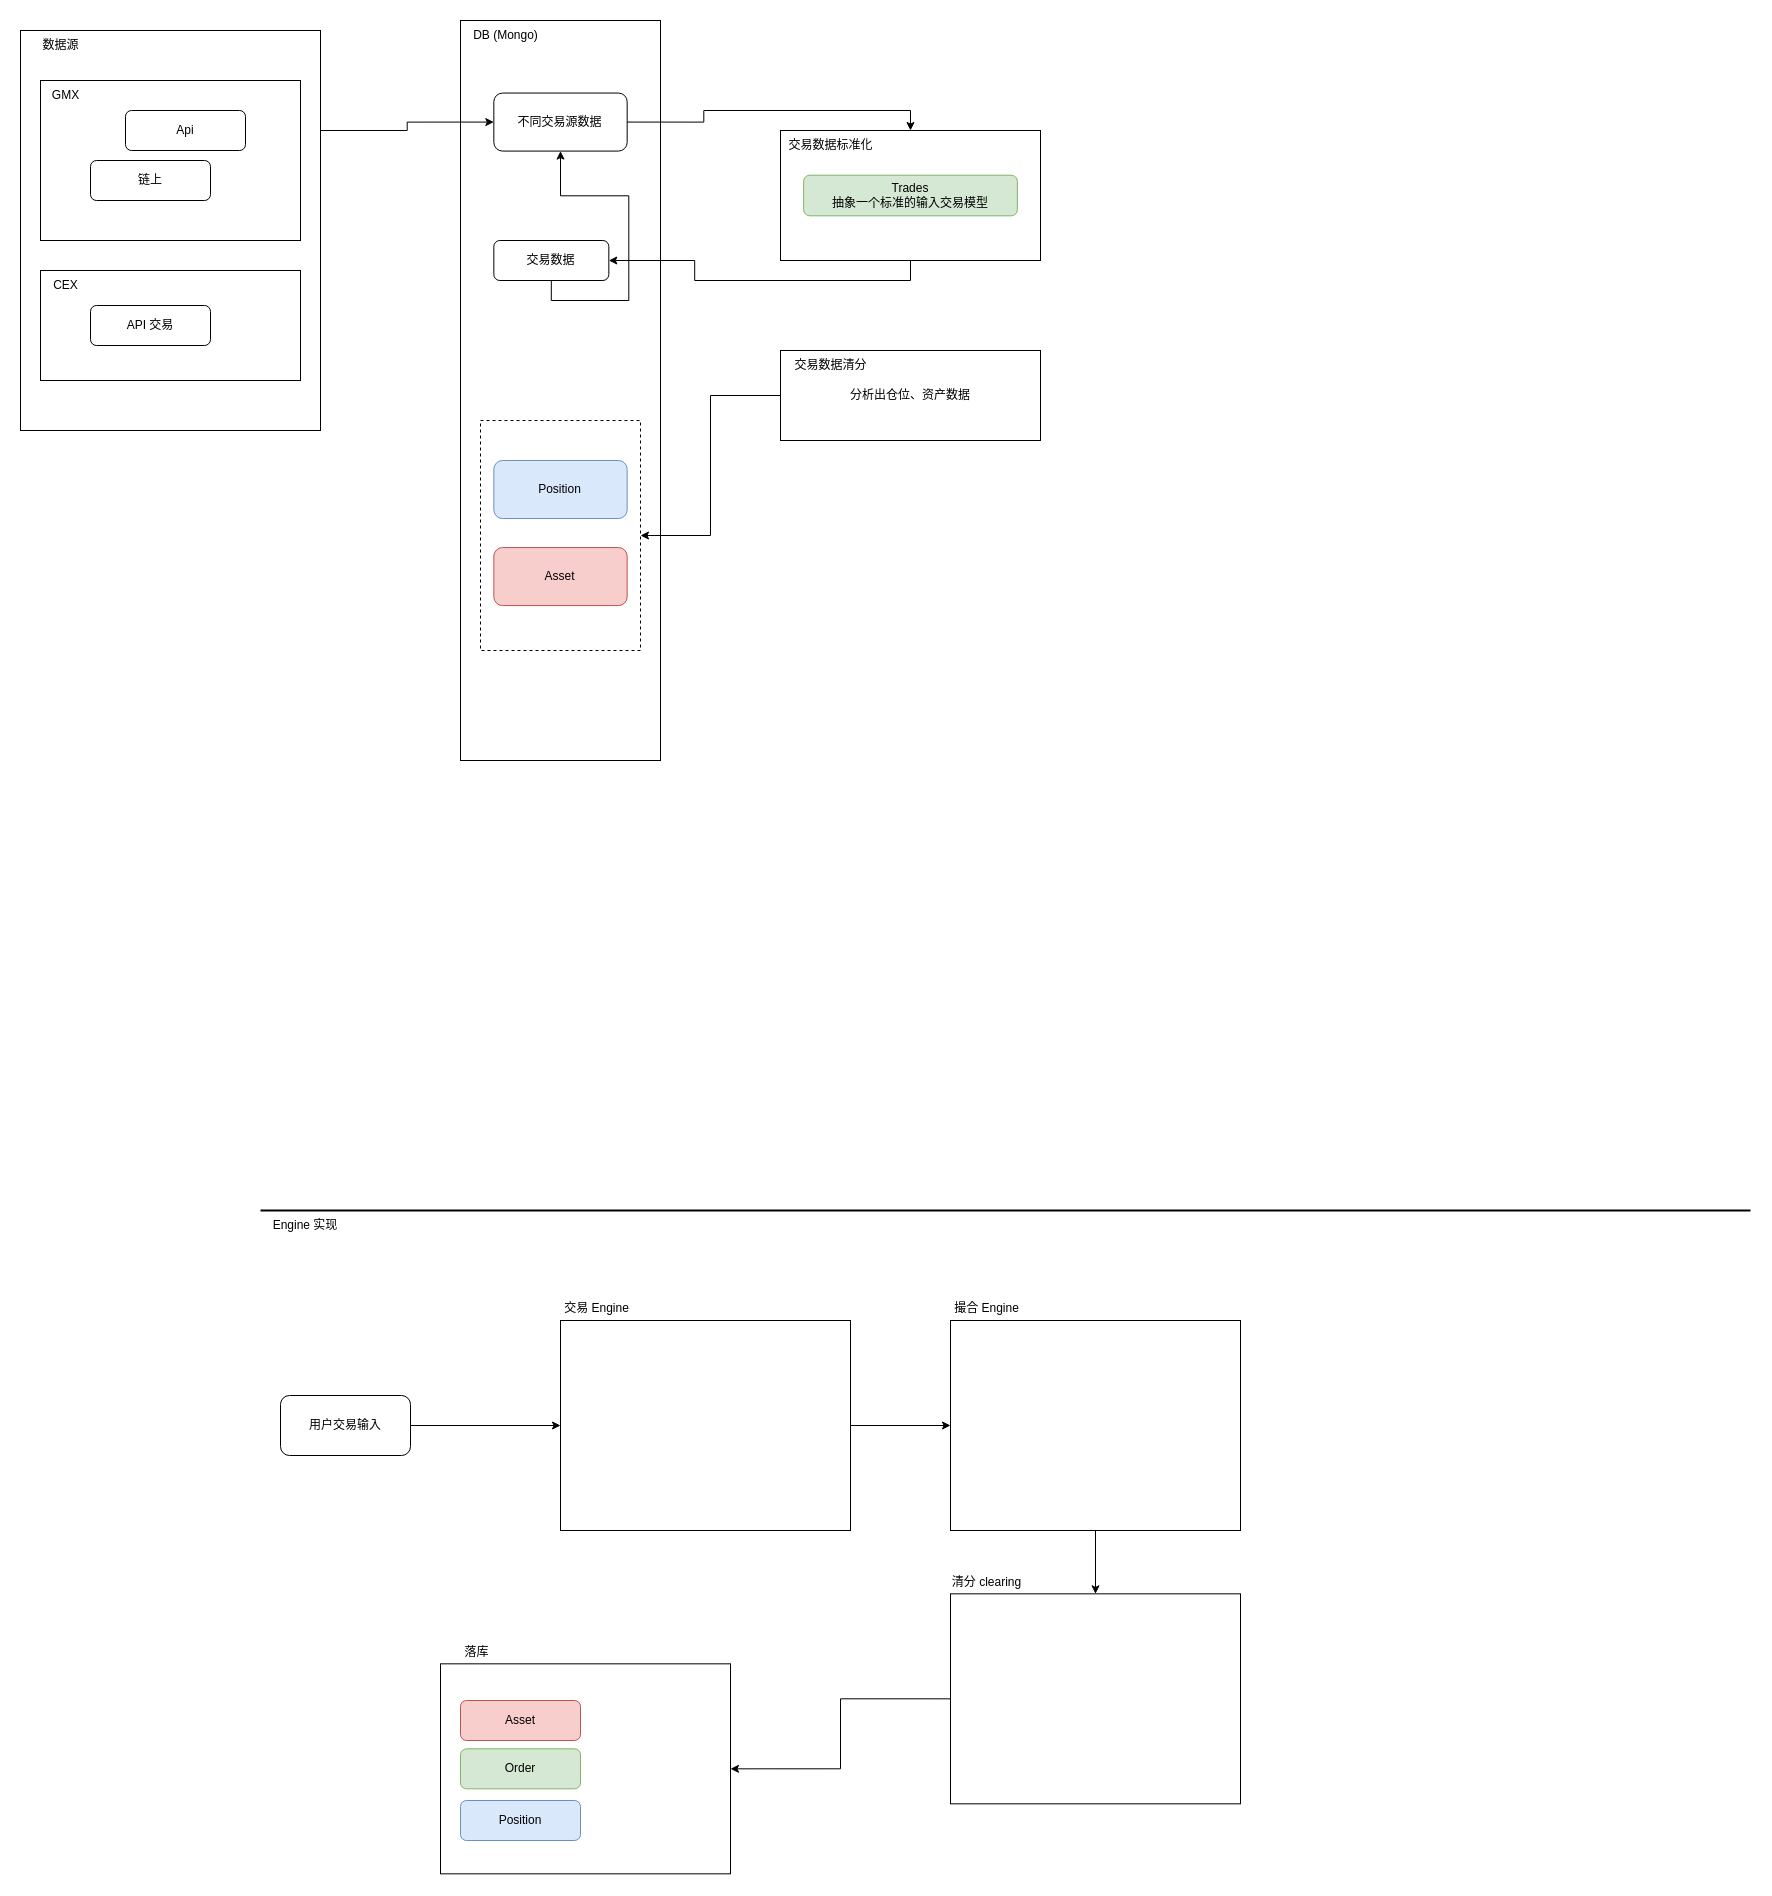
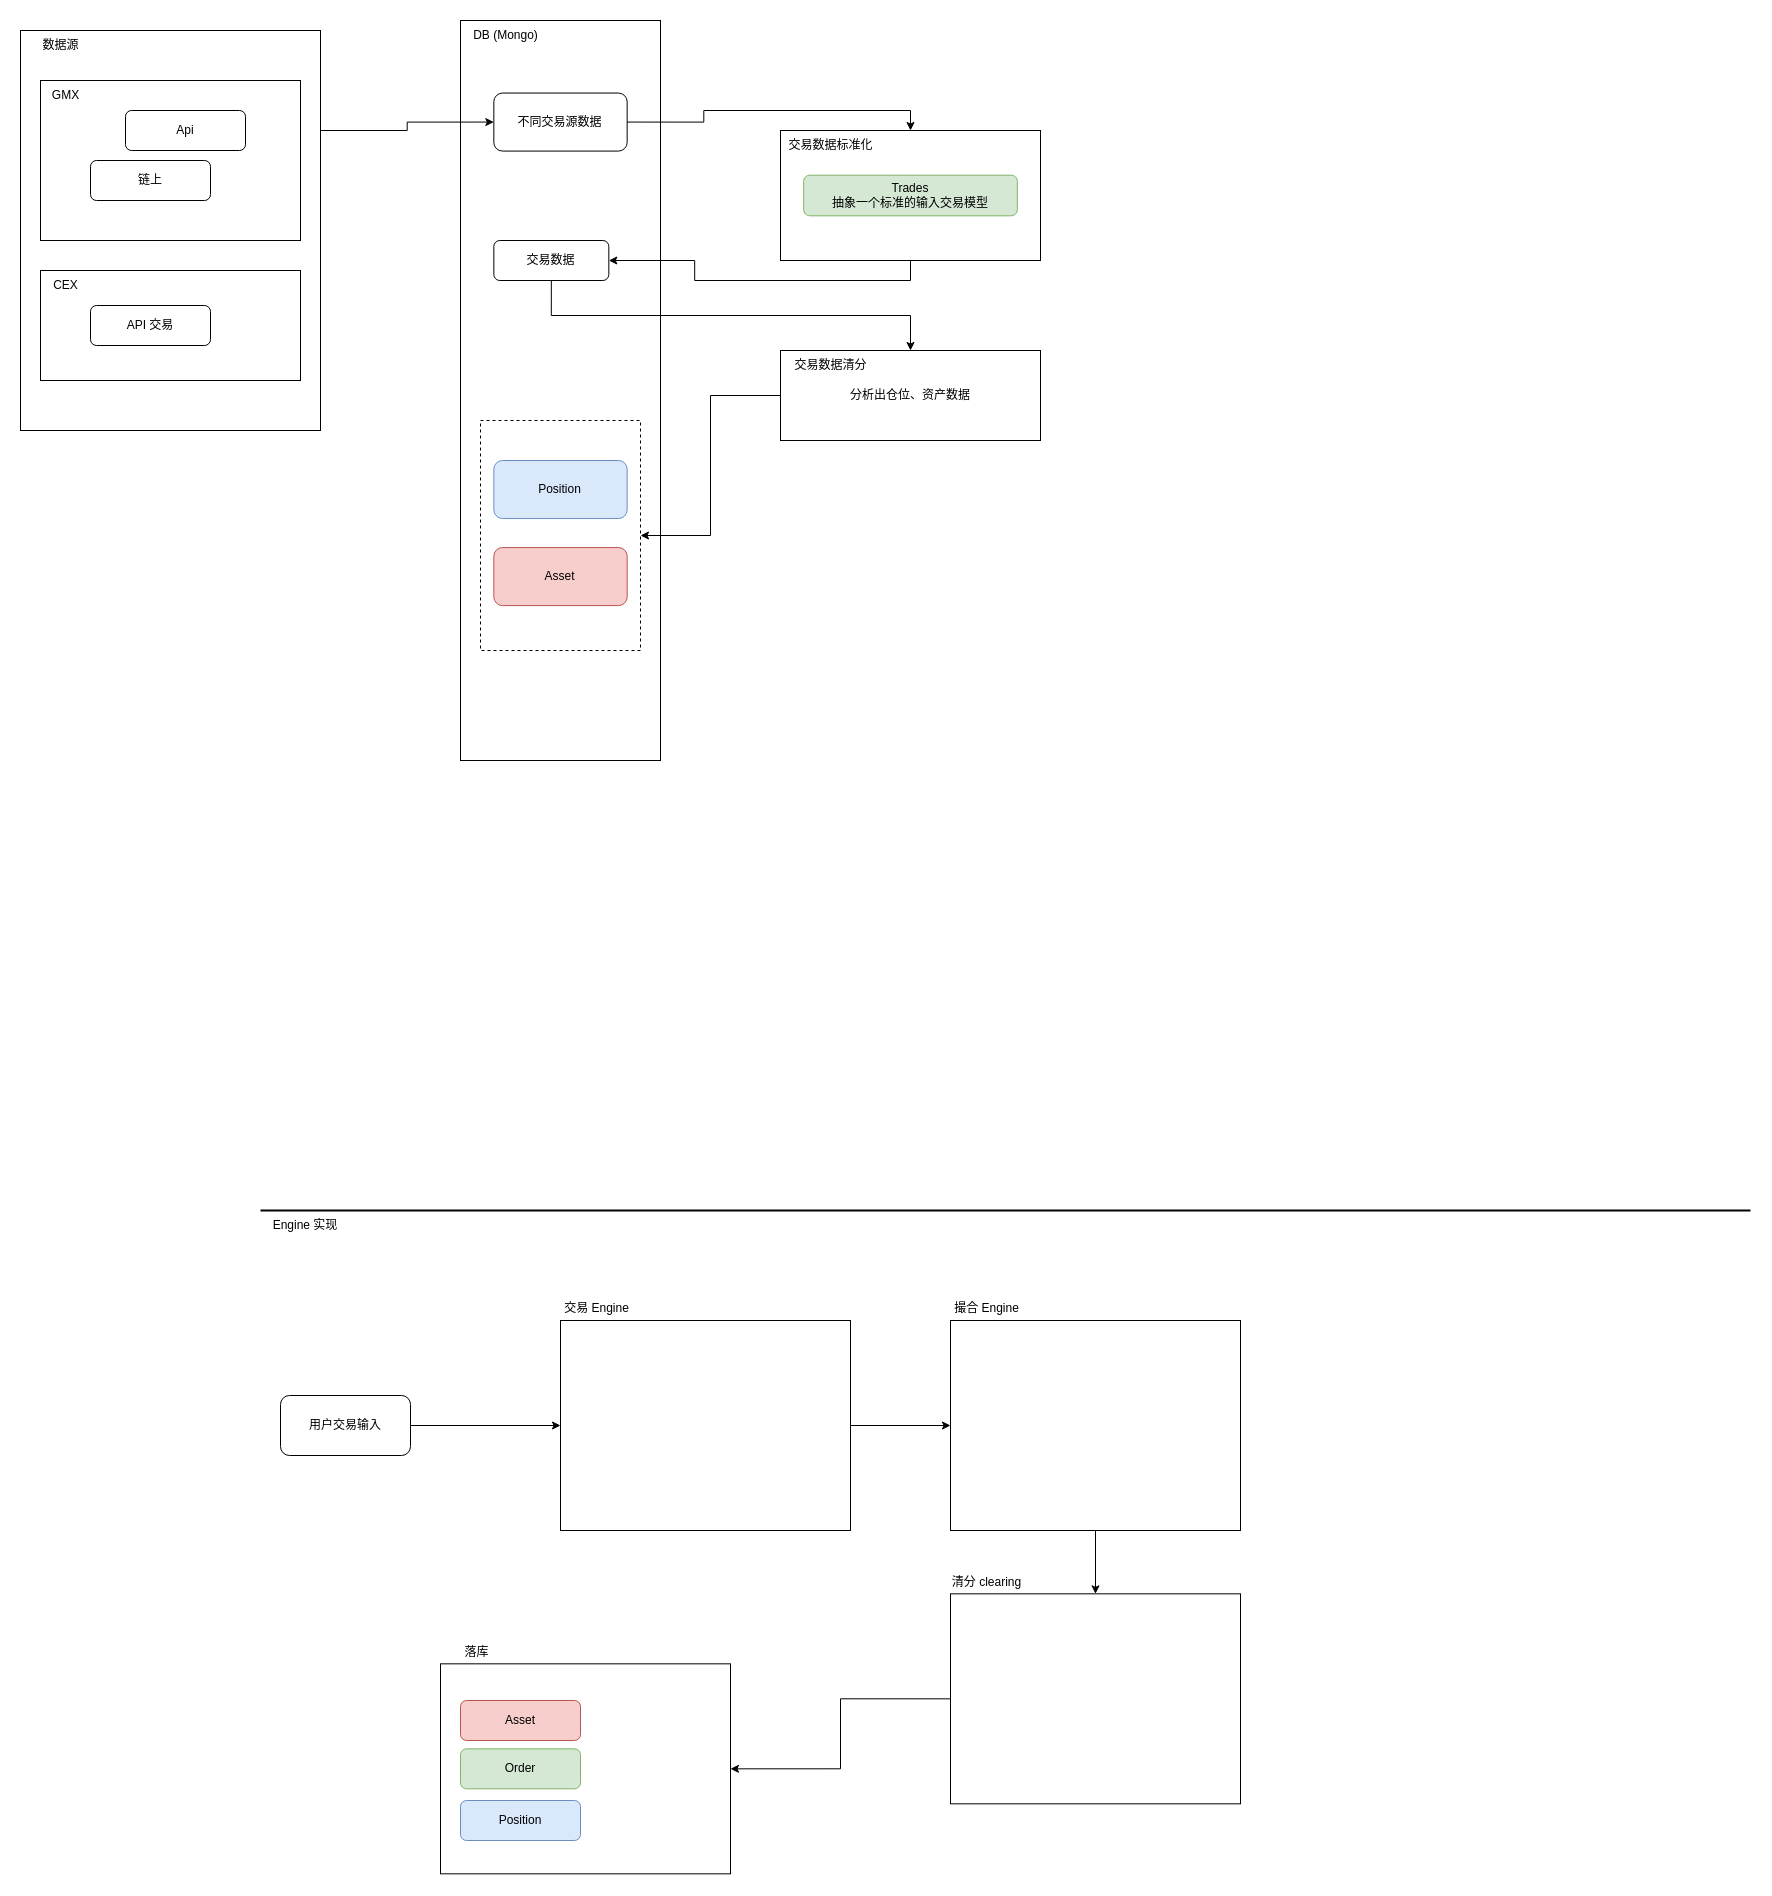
edge "交易数据" -> "不同交易源数据": now "交易数据" -> "分析出仓位、资产数据"
